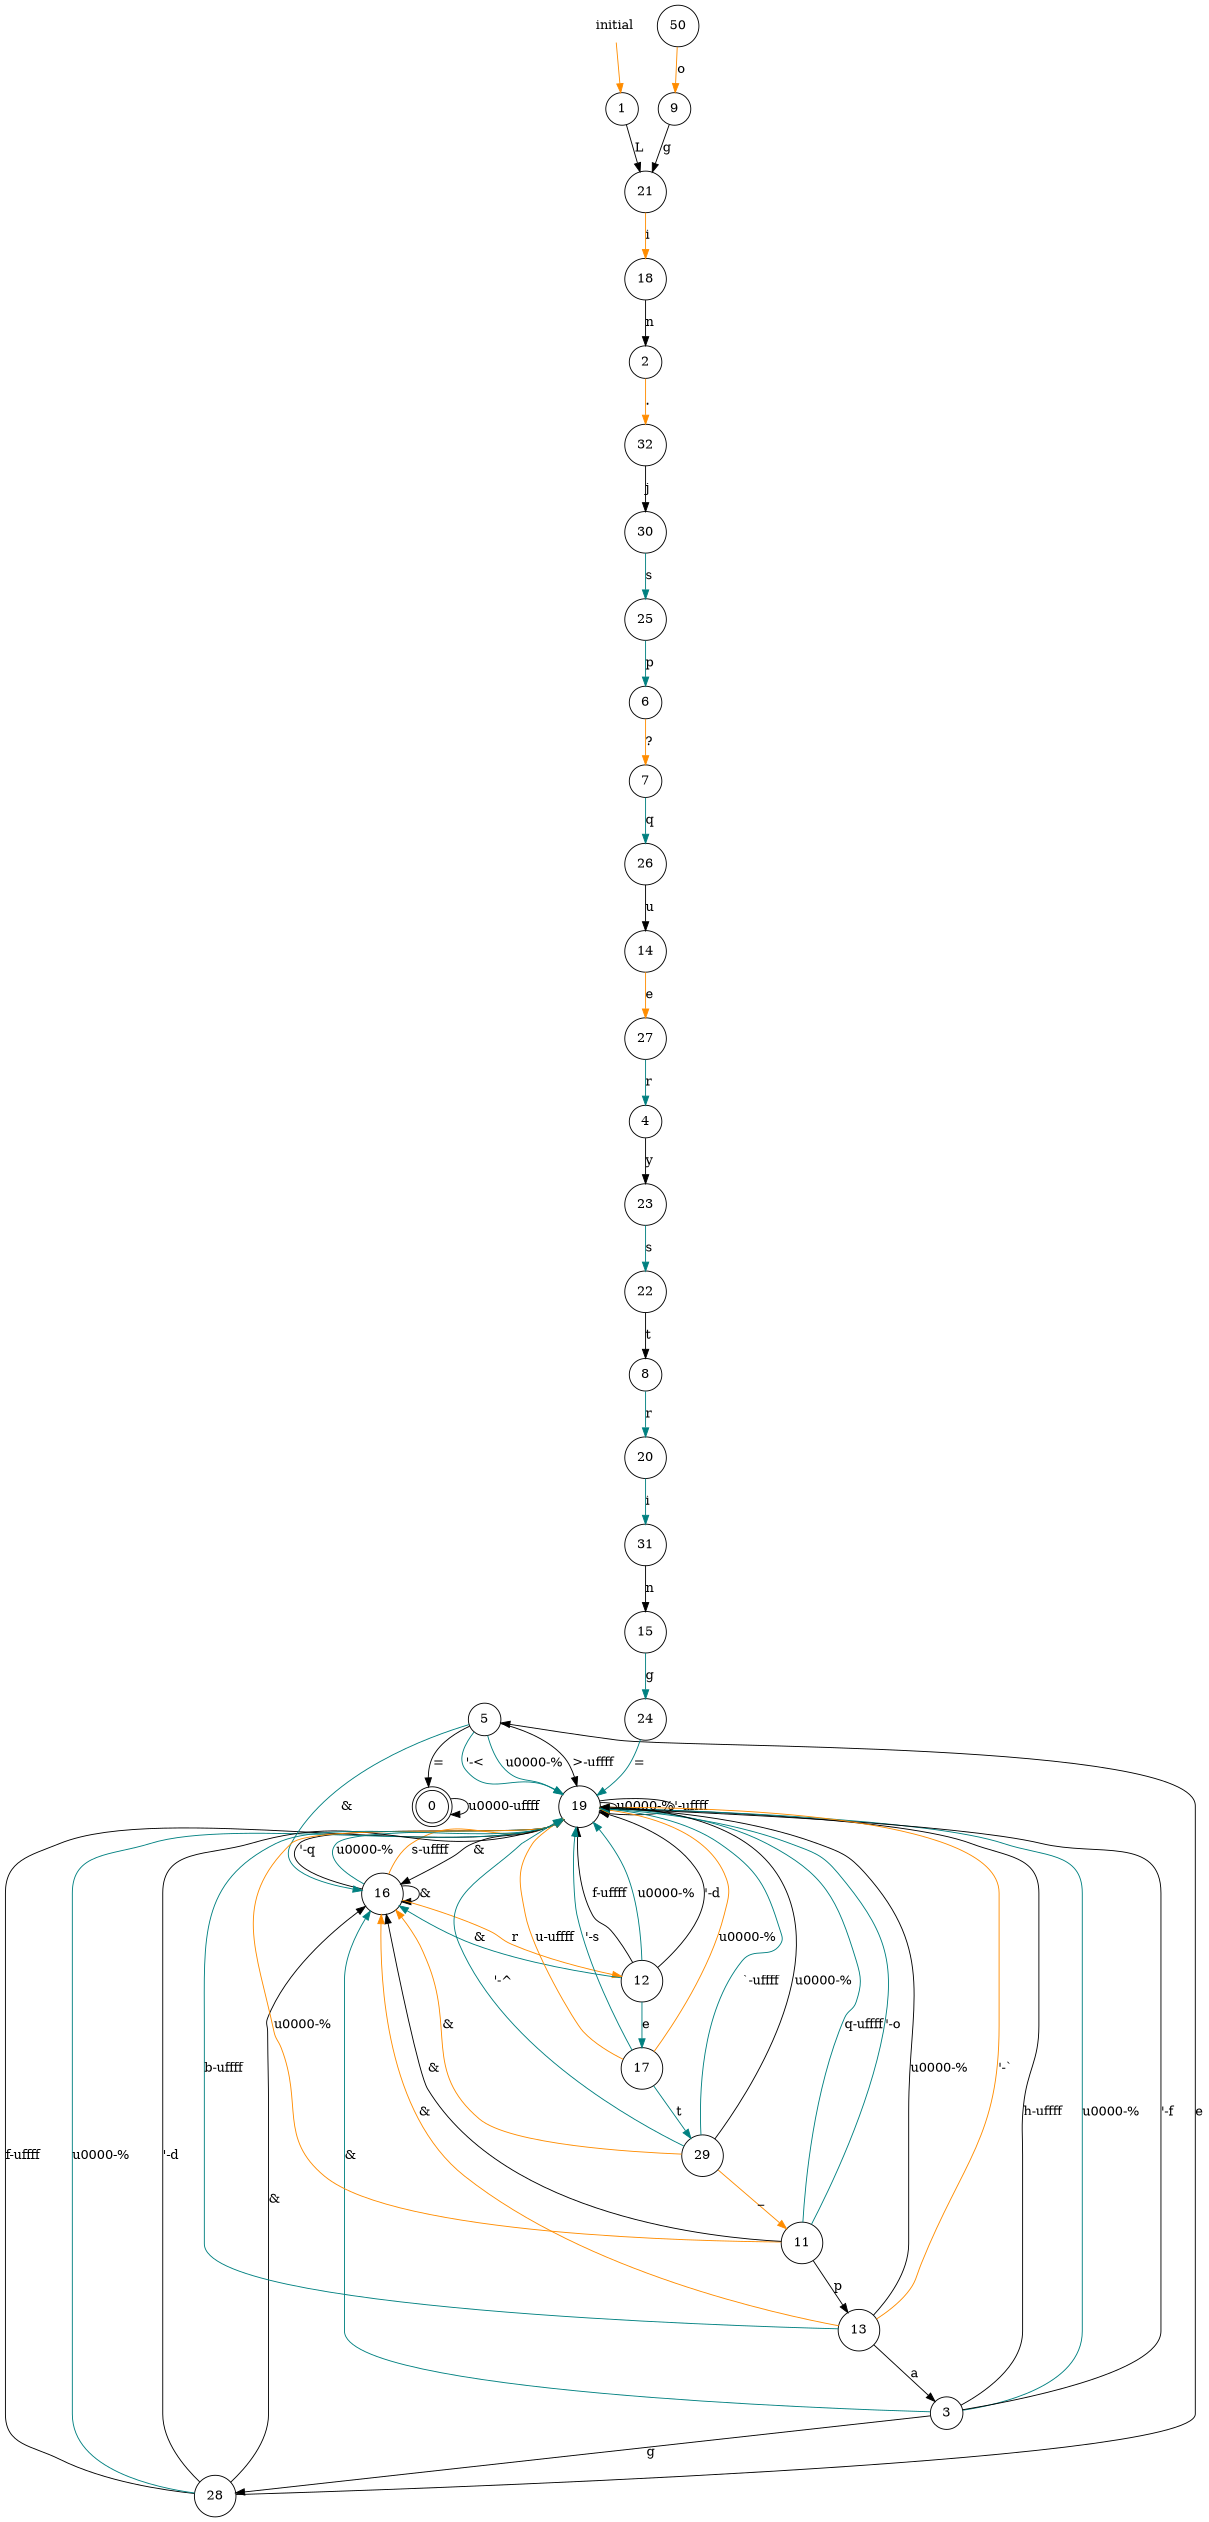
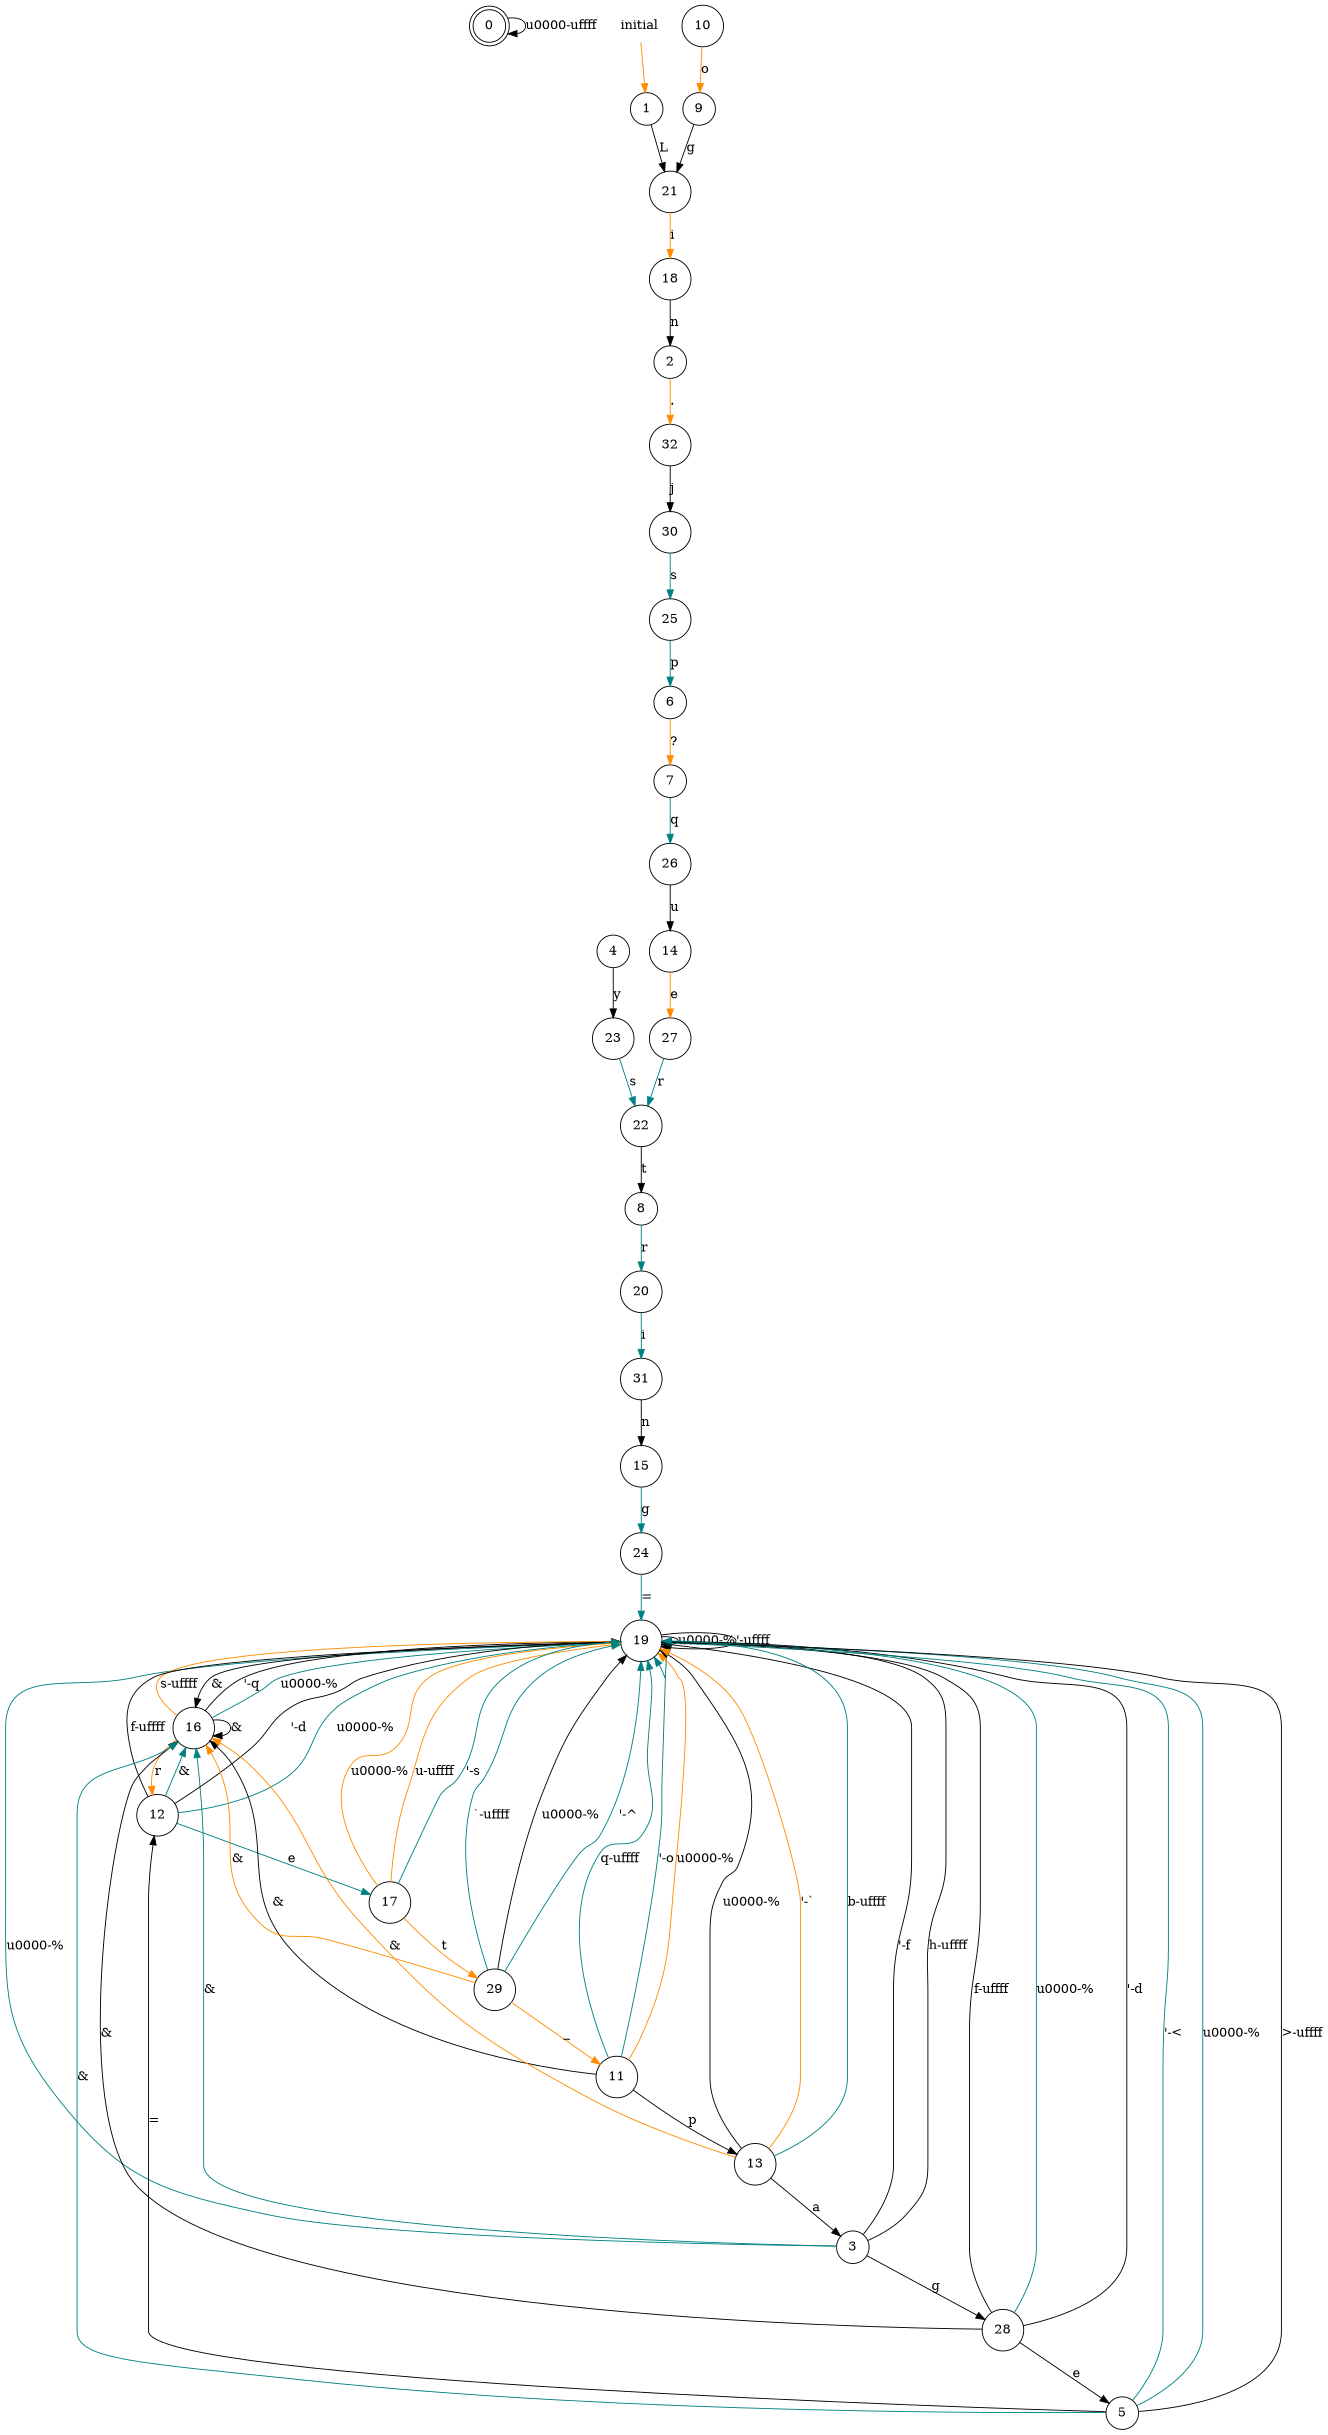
node "50": label "50" -> "10"
edge "27" -> "4": now "27" -> "22"
edge "5" -> "0": now "5" -> "12"
edge "17" -> "29": color teal -> darkorange
